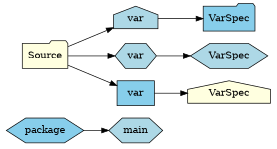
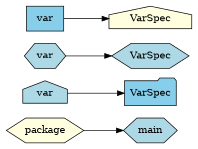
node "Source": removed
node "package": fillcolor skyblue -> lightyellow
